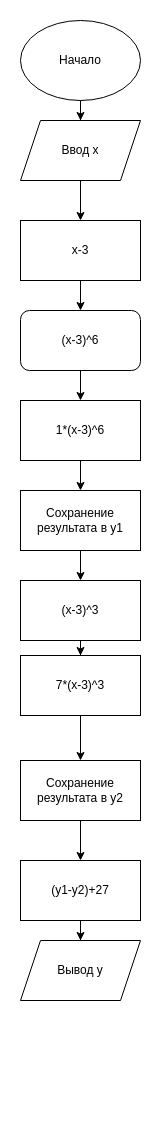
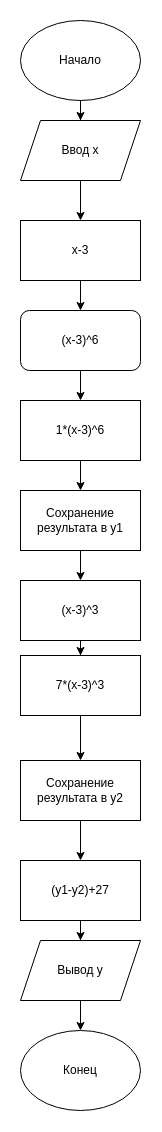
edge "Вывод y" -> "Конец": added
node "Конец": added
